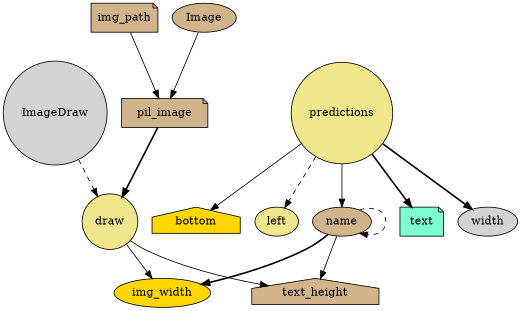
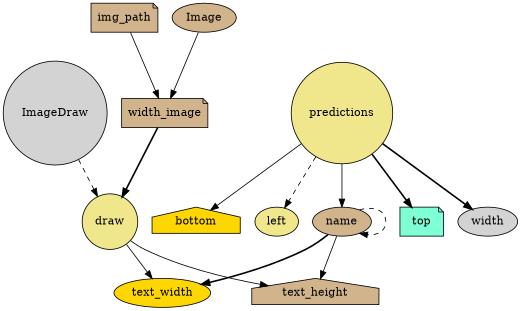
node "pil_image": label "pil_image" -> "width_image"
node "text": label "text" -> "top"
node "img_width": label "img_width" -> "text_width"
